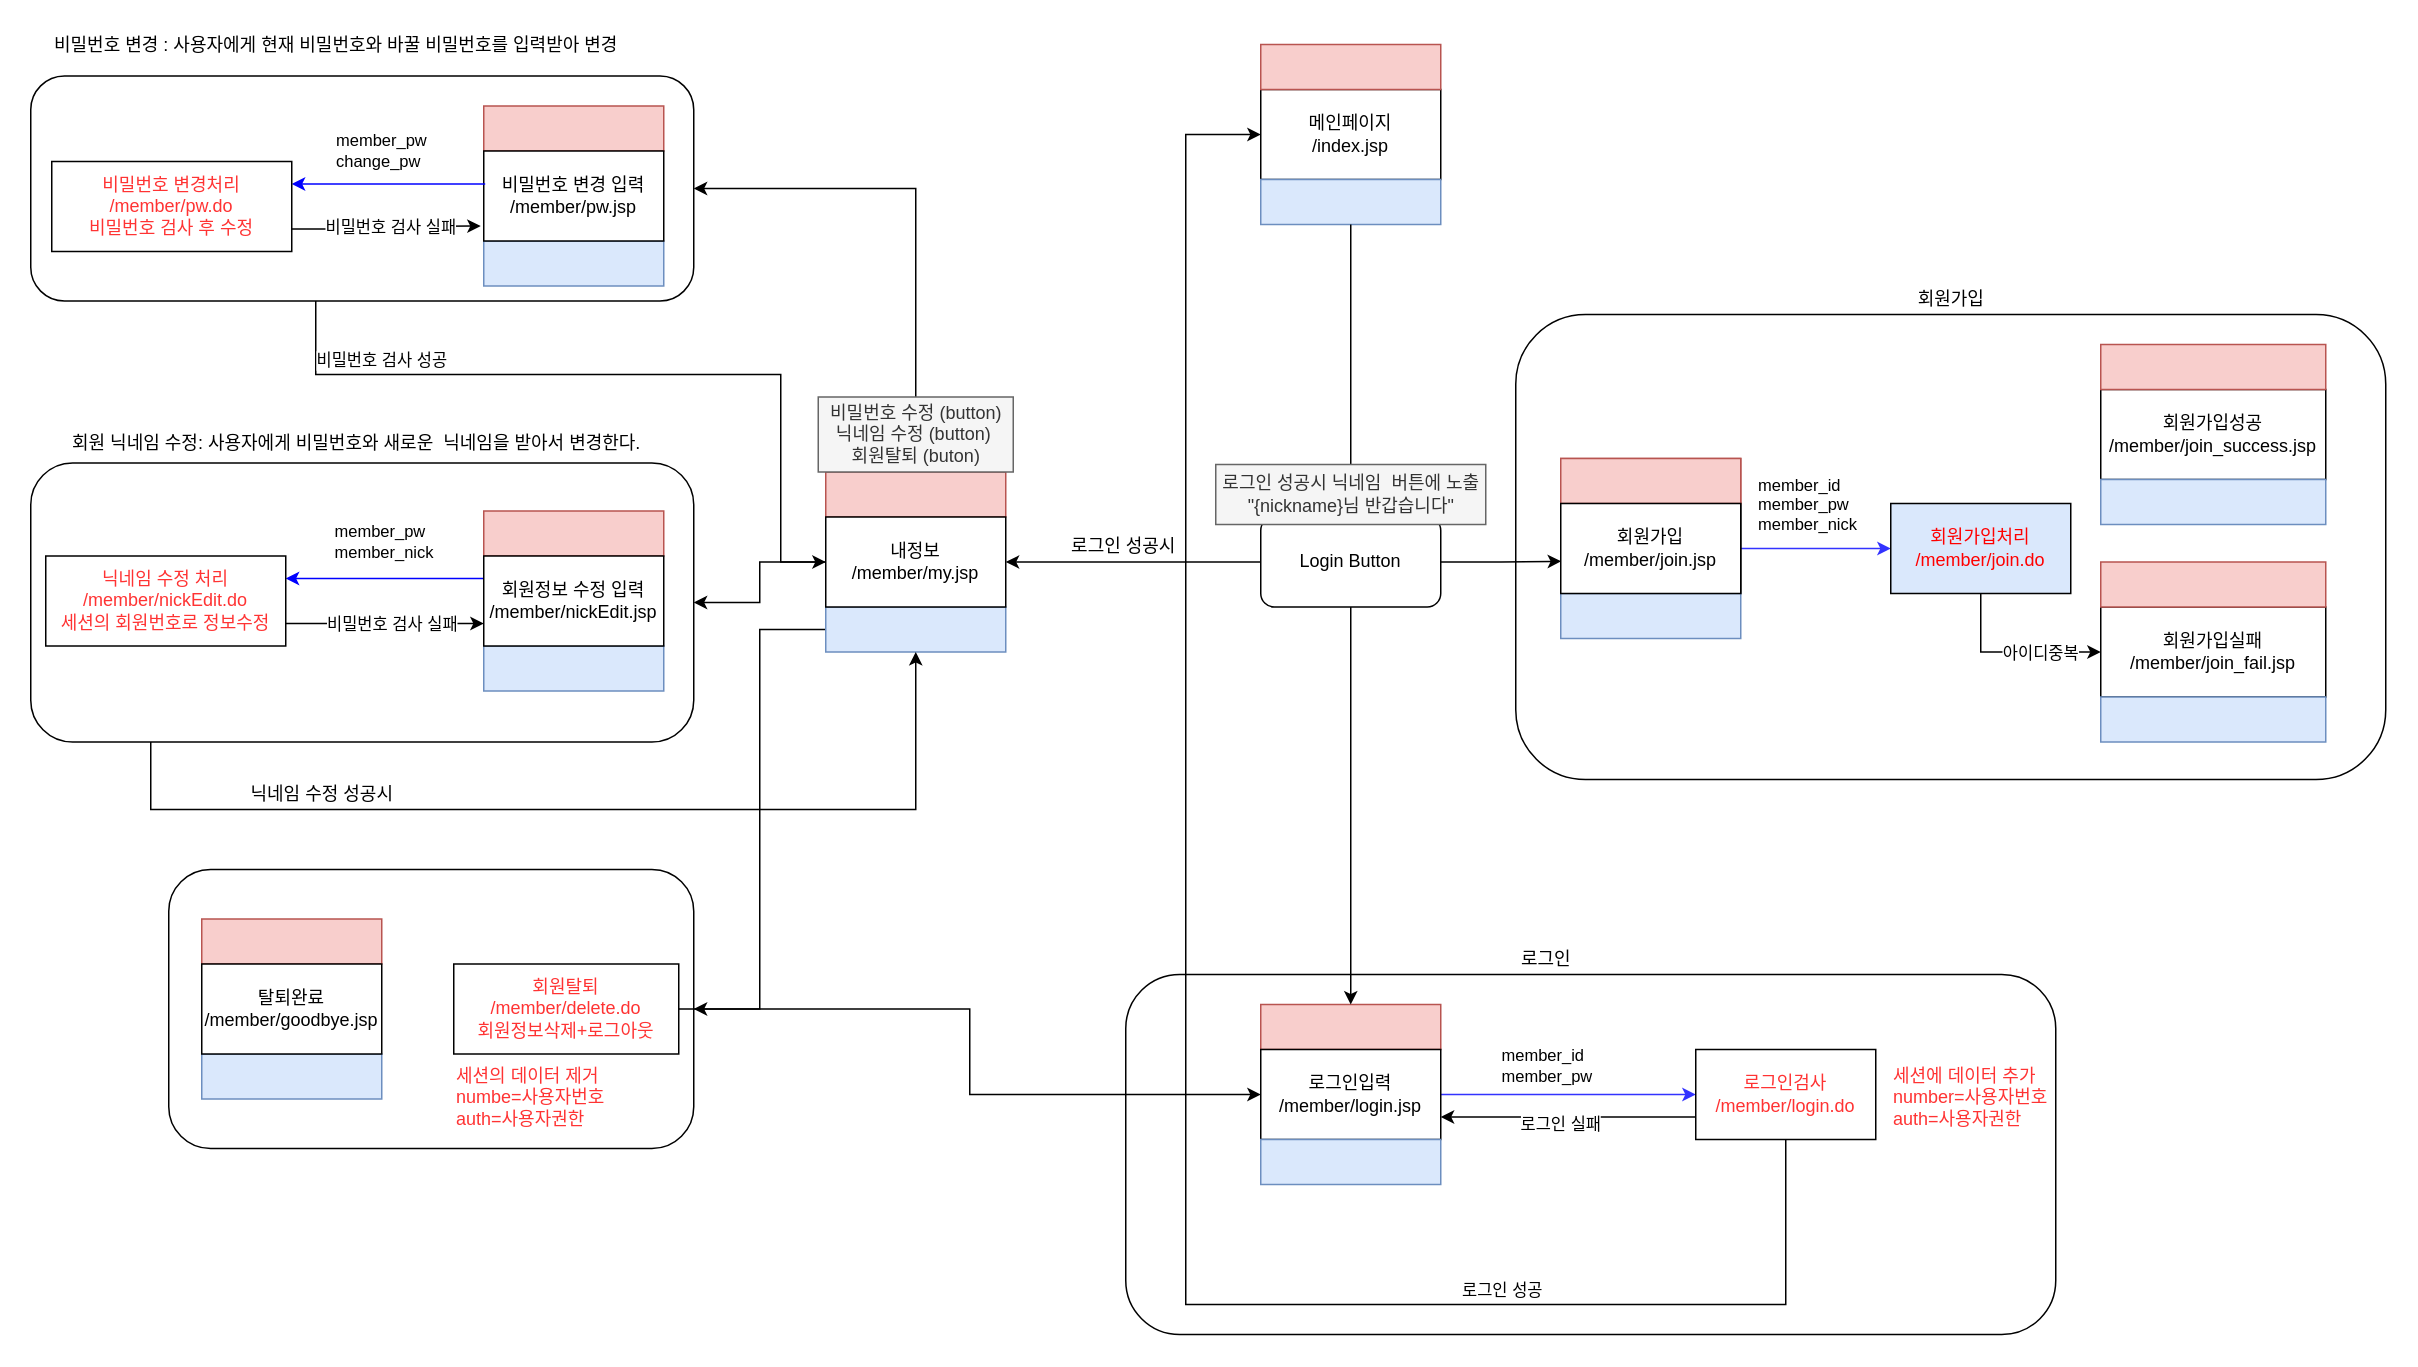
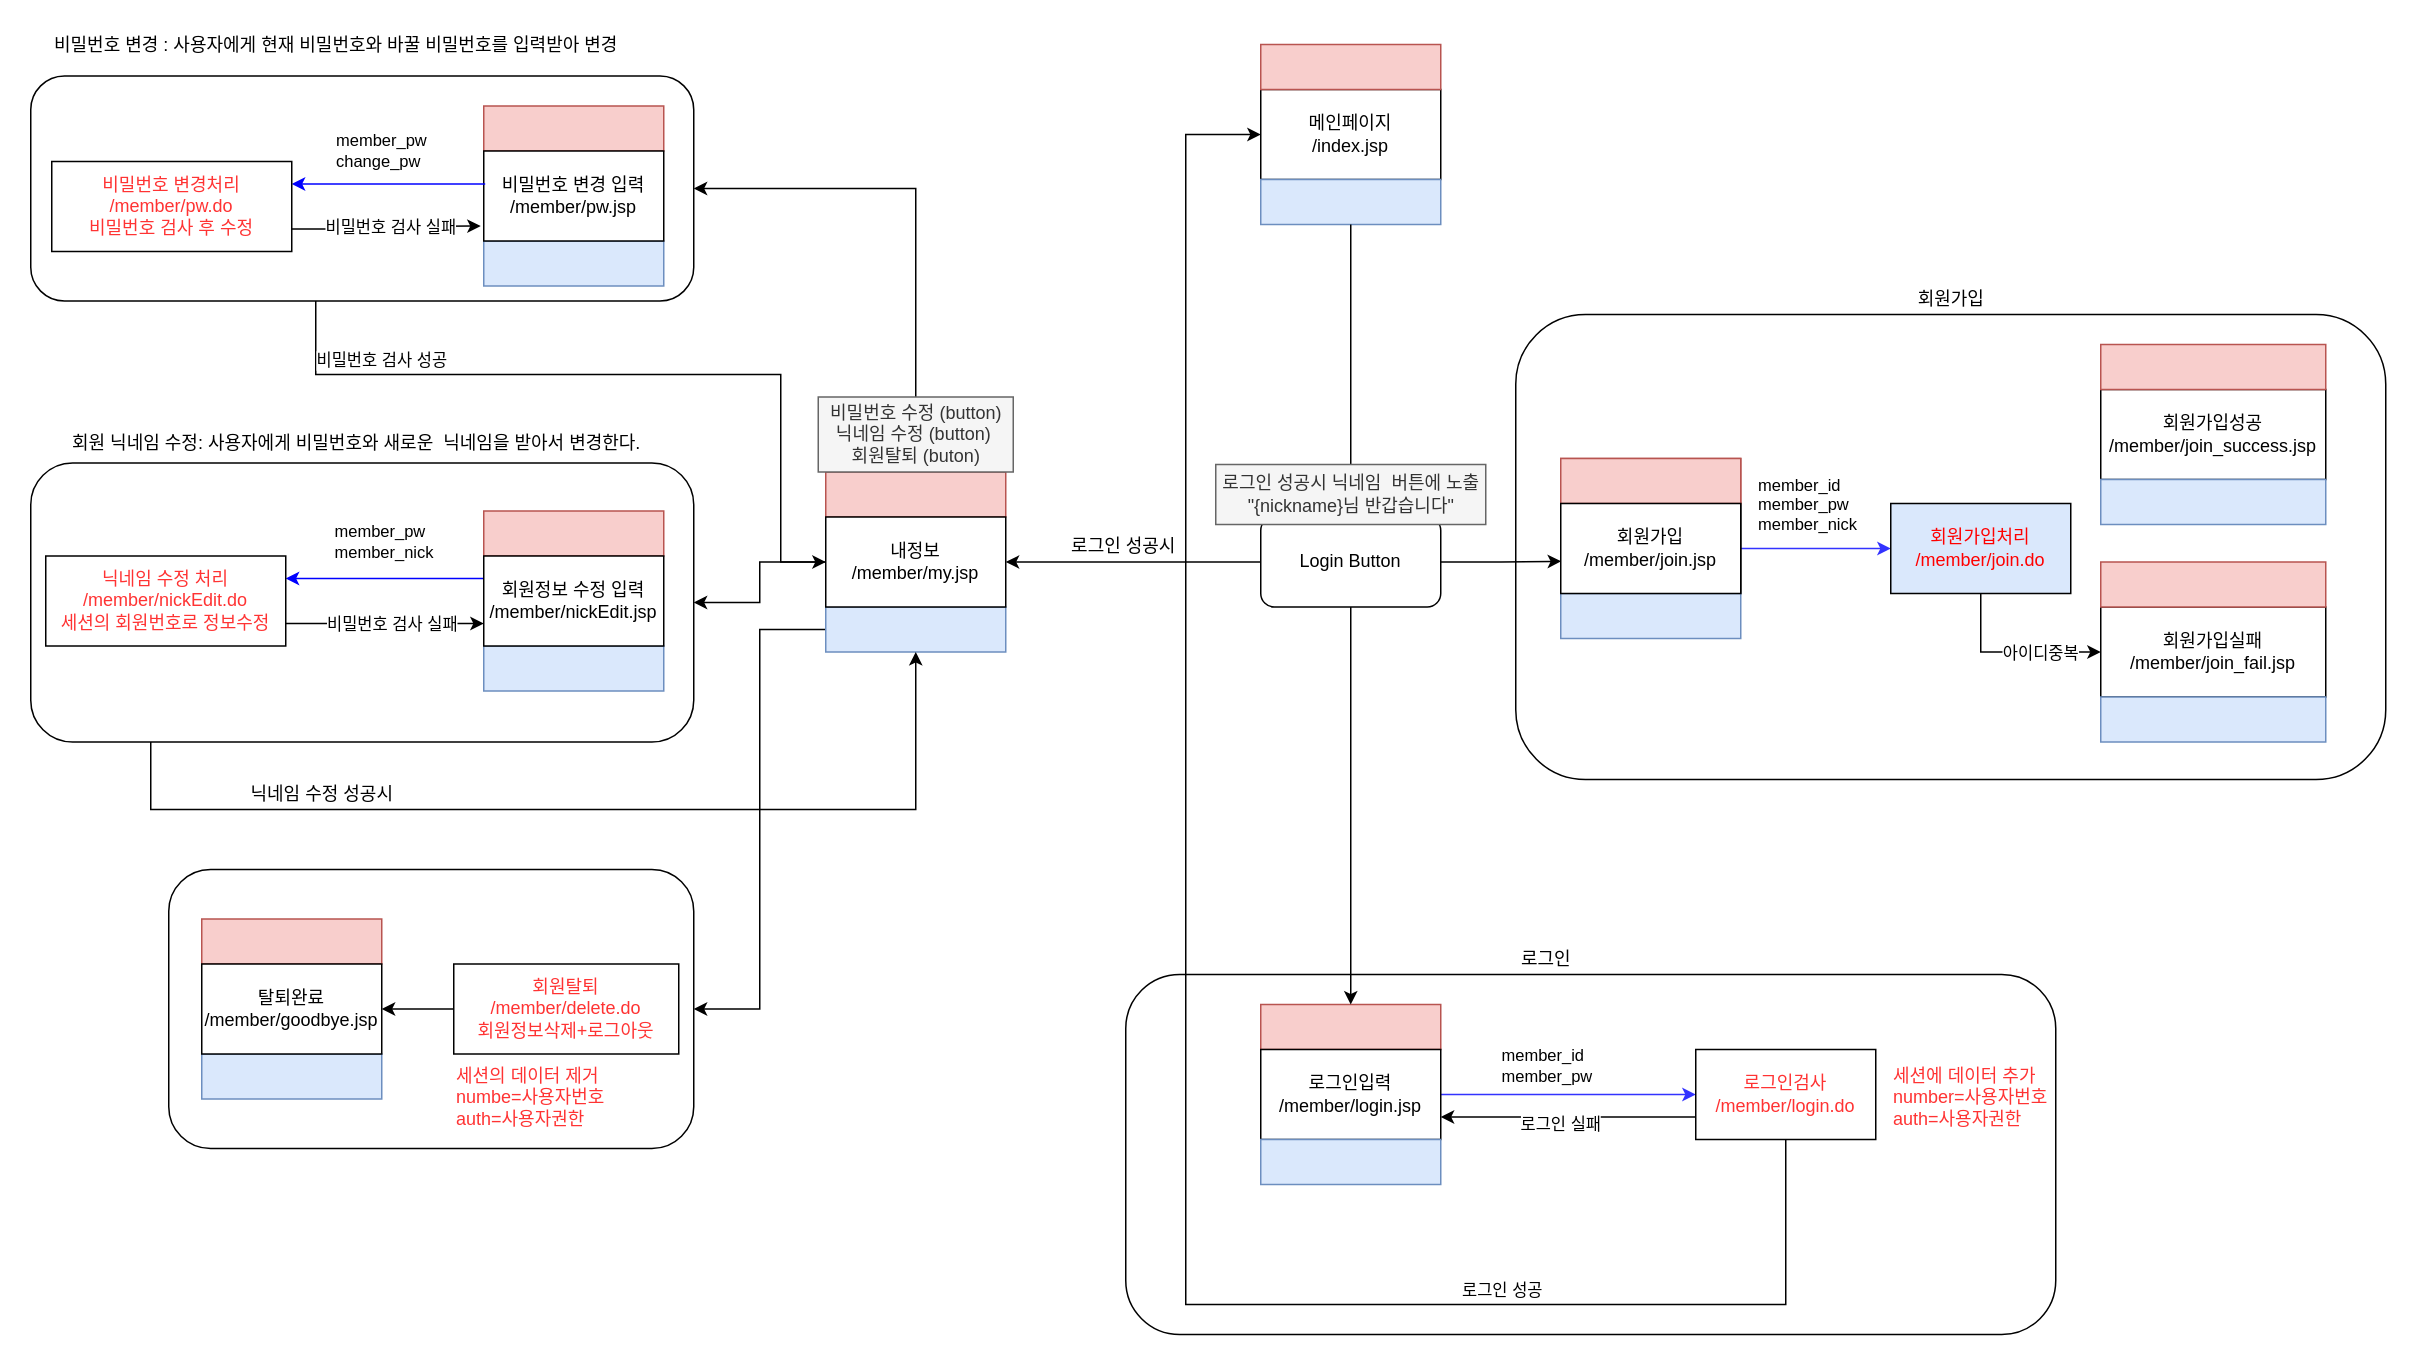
edge "회원탈퇴 /member/delete.do 회원정보삭제+로그아웃" -> "로그인입력 /member/login.jsp": now "회원탈퇴 /member/delete.do 회원정보삭제+로그아웃" -> "탈퇴완료 /member/goodbye.jsp"
